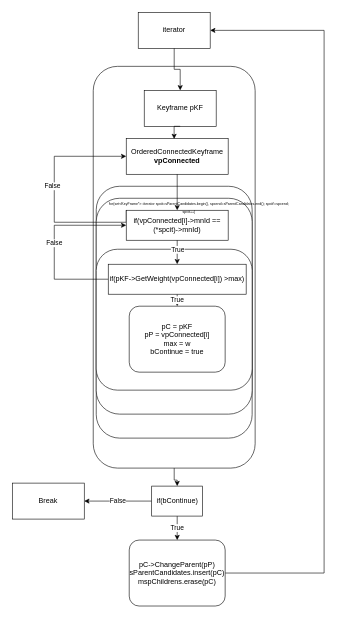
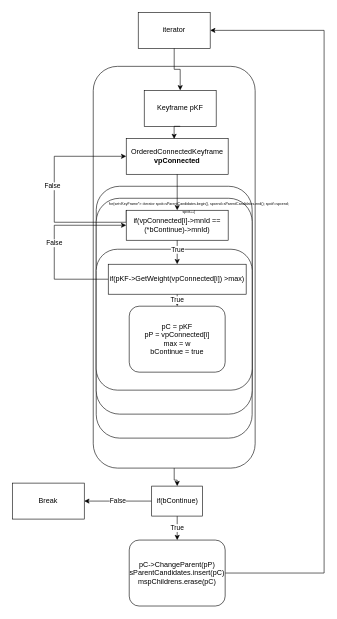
node "if(vpConnected[i]->mnId == (*spcit)->mnId)": label "if(vpConnected[i]->mnId == (*spcit)->mnId)" -> "if(vpConnected[i]->mnId == (*bContinue)->mnId)"
